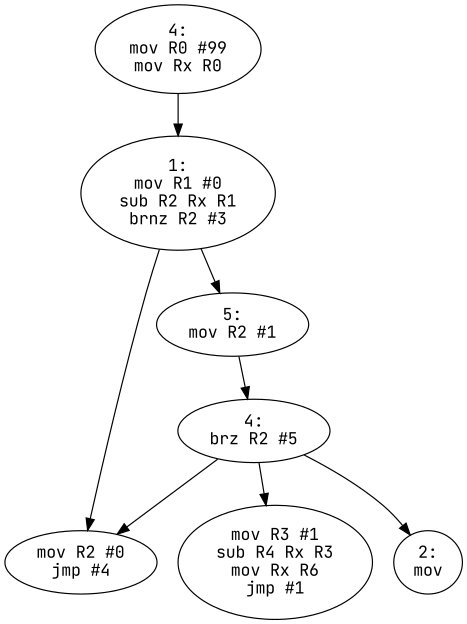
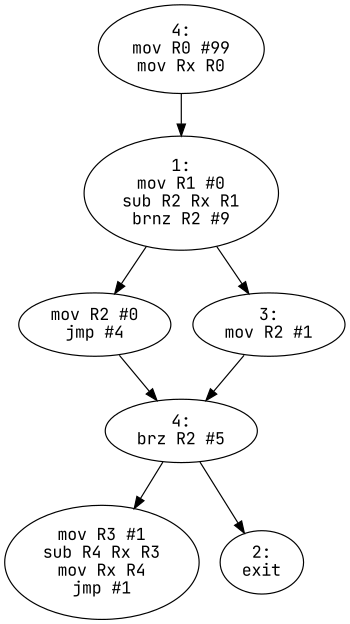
node "1: mov R1 #0 sub R2 Rx R1 brnz R2 #3": label "1: mov R1 #0 sub R2 Rx R1 brnz R2 #3" -> "1: mov R1 #0 sub R2 Rx R1 brnz R2 #9"
node "5: mov R2 #1": label "5: mov R2 #1" -> "3: mov R2 #1"
edge "4: brz R2 #5" -> "mov R2 #0 jmp #4": reversed
node "mov R3 #1 sub R4 Rx R3 mov Rx R6 jmp #1": label "mov R3 #1 sub R4 Rx R3 mov Rx R6 jmp #1" -> "mov R3 #1 sub R4 Rx R3 mov Rx R4 jmp #1"
node "2: mov": label "2: mov" -> "2: exit"
